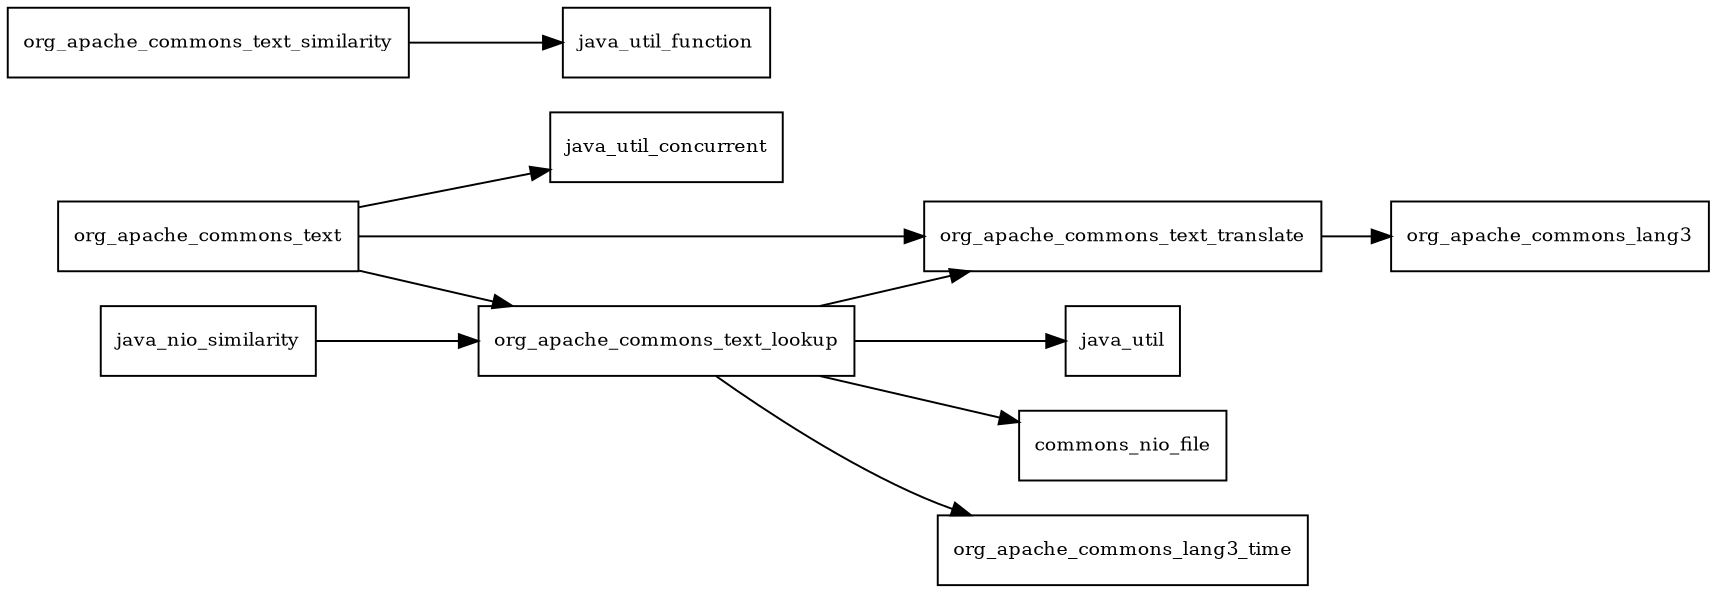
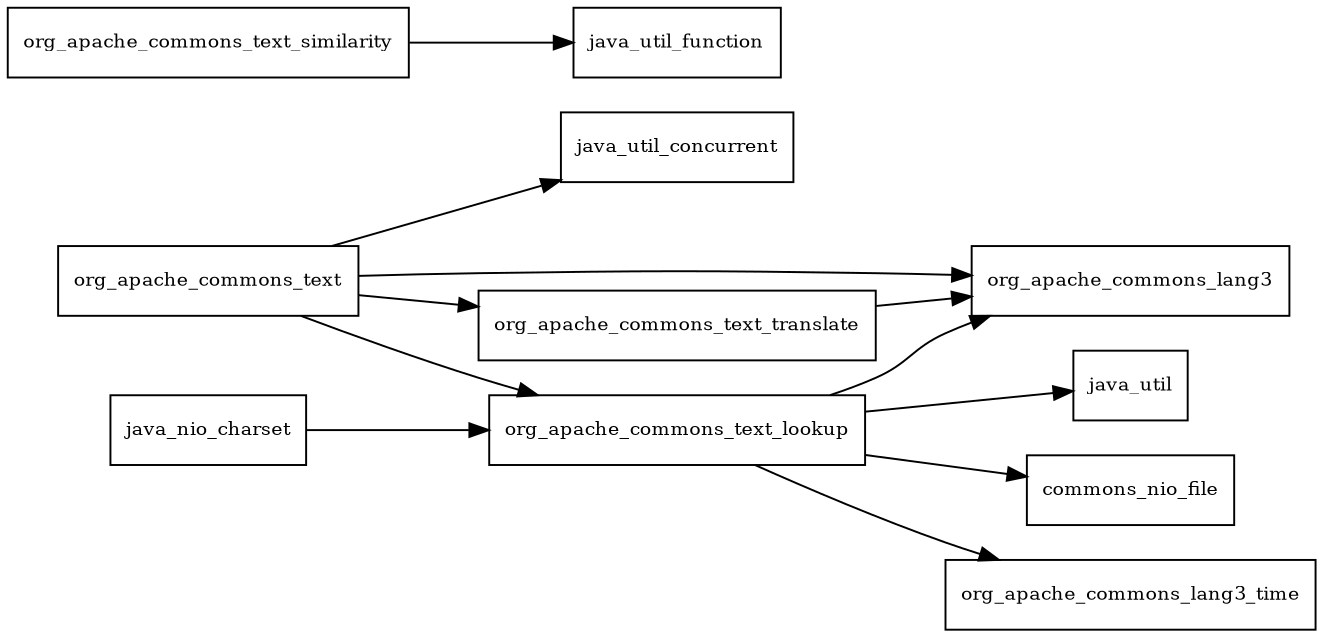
edge "org_apache_commons_text" -> "org_apache_commons_lang3": added
edge "org_apache_commons_text_lookup" -> "org_apache_commons_text_translate": now "org_apache_commons_text_lookup" -> "org_apache_commons_lang3"
node "java_nio_similarity": label "java_nio_similarity" -> "java_nio_charset"
